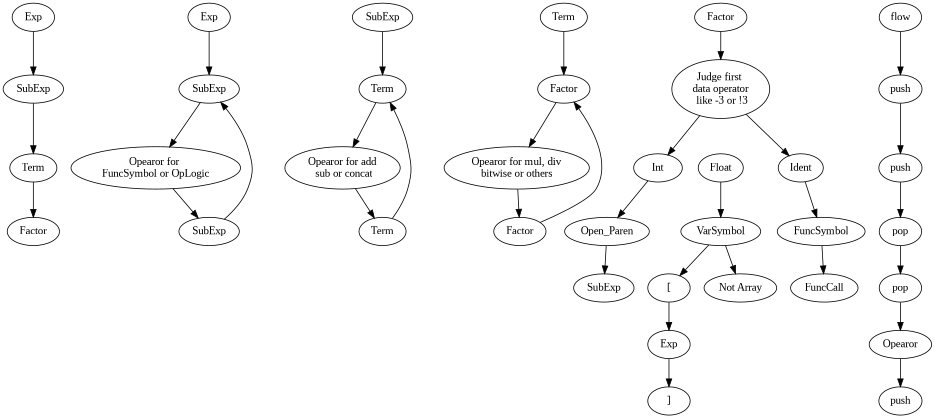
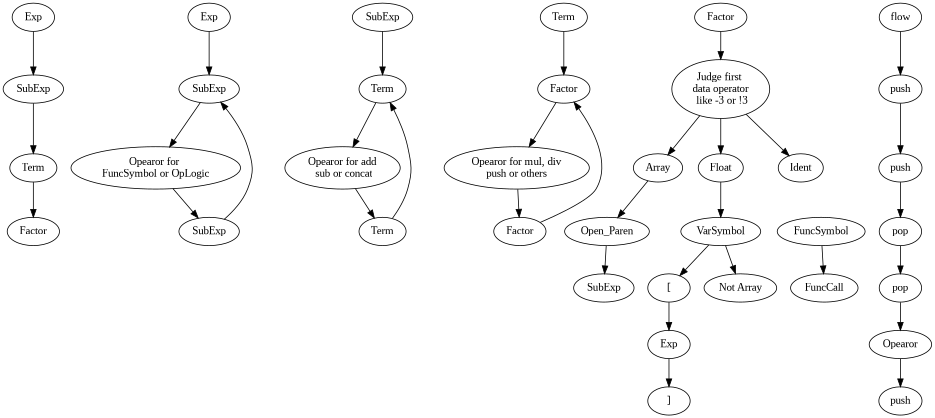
edge "Judge first data operator like -3 or !3" -> "Float": added
node "Opearor for mul, div bitwise or others": label "Opearor for mul, div bitwise or others" -> "Opearor for mul, div push or others"
node "Int": label "Int" -> "Array"
edge "Ident" -> "FuncSymbol": removed
